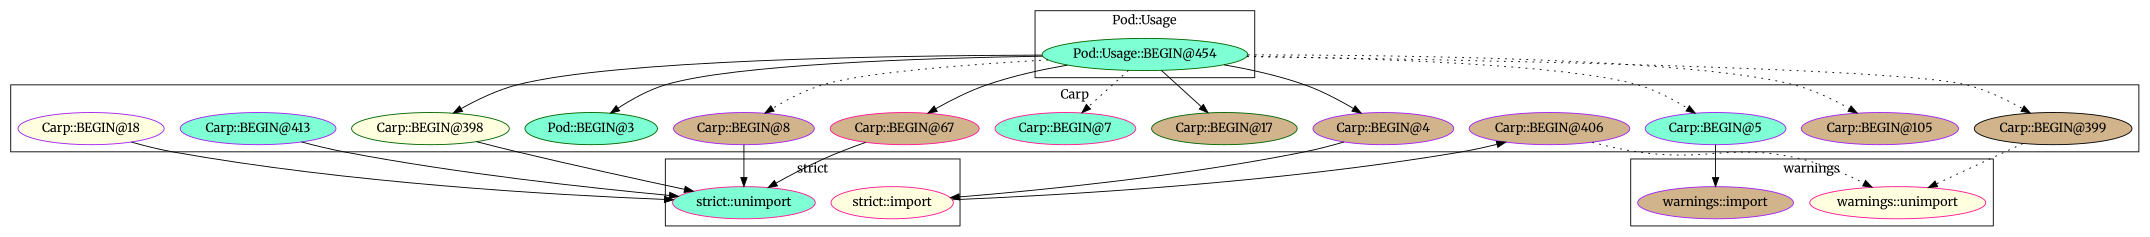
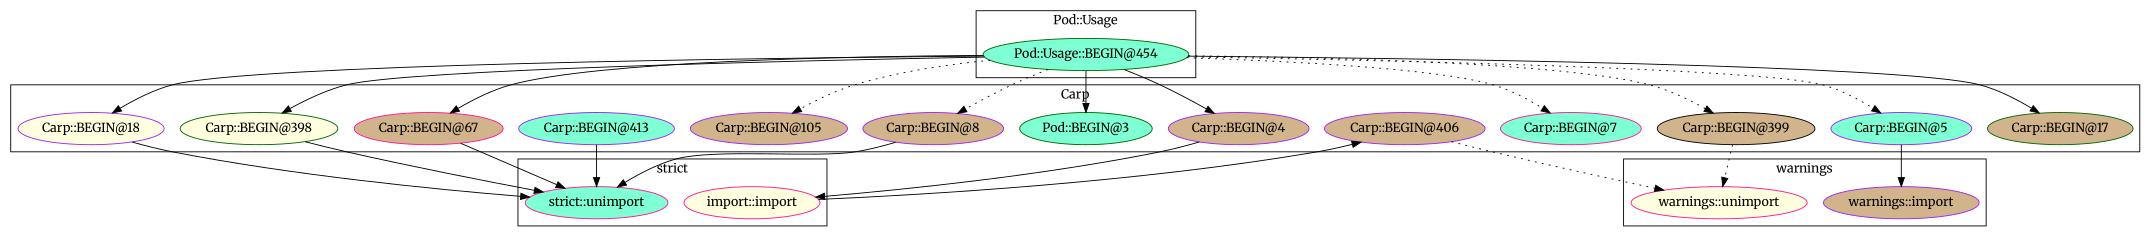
edge "Pod::Usage::BEGIN@454" -> "Carp::BEGIN@18": added
node "strict::import": label "strict::import" -> "import::import"
